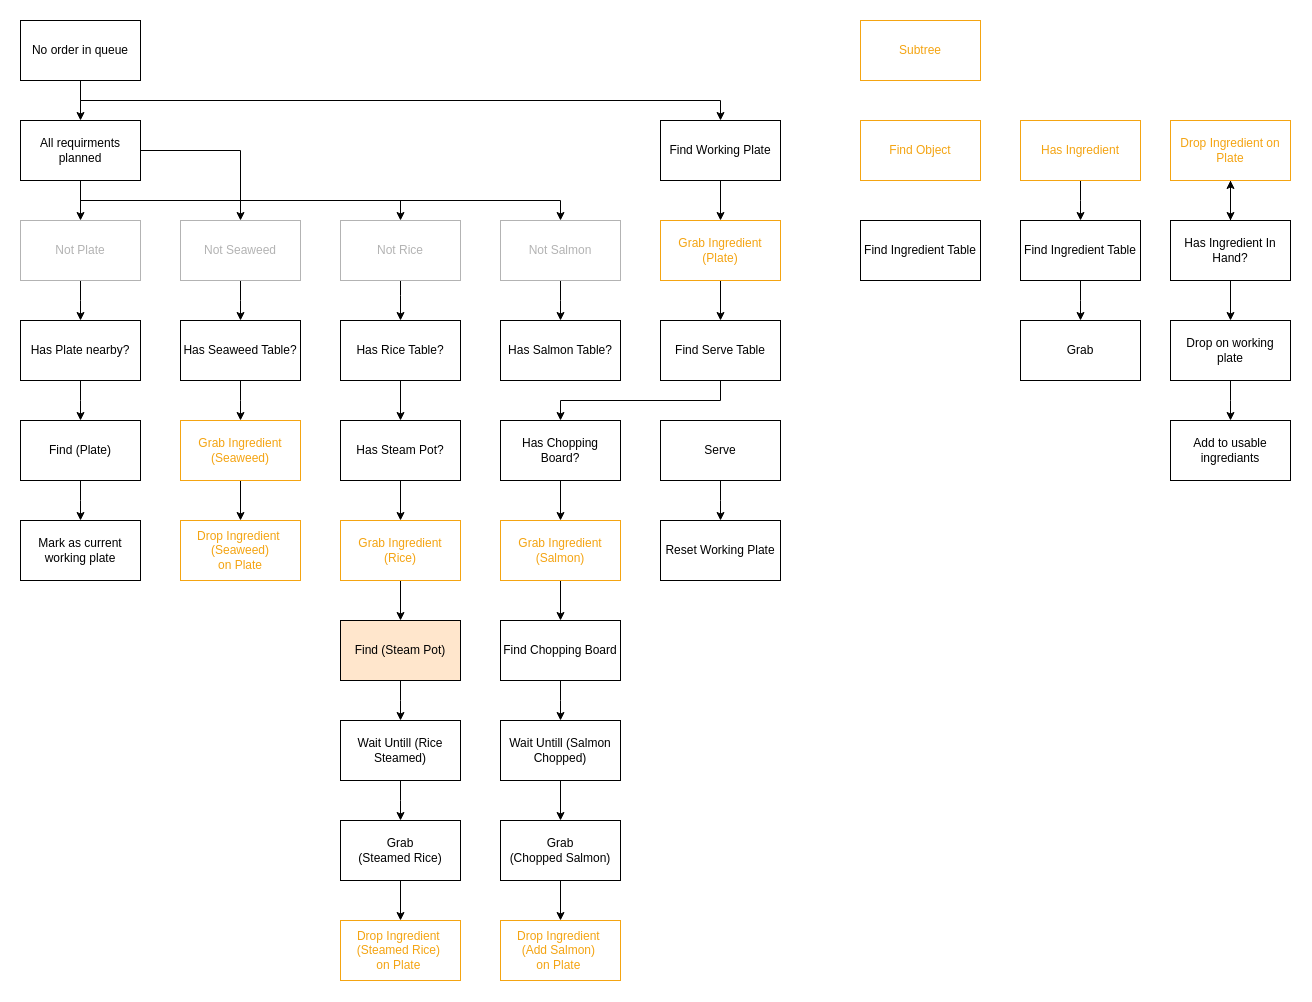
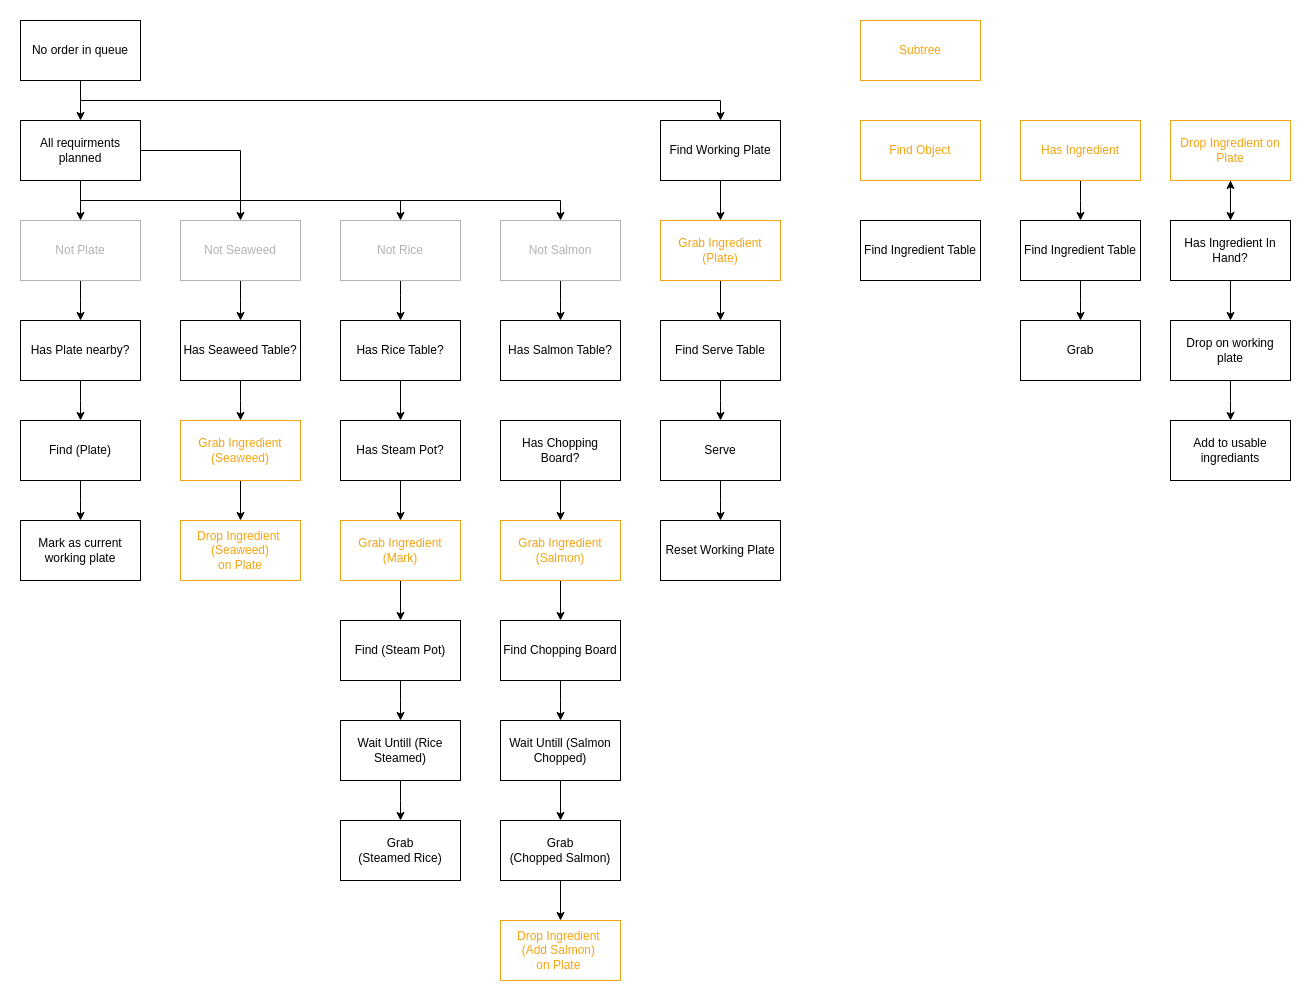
edge "Find Serve Table" -> "Has Chopping Board?": now "Find Serve Table" -> "Serve"
node "Grab Ingredient (Rice)": label "Grab Ingredient (Rice)" -> "Grab Ingredient (Mark)"
node "Find (Steam Pot)": fillcolor #ffe6cc -> #ffffff
edge "Grab (Steamed Rice)" -> "Drop Ingredient (Steamed Rice) on Plate": removed
node "Drop Ingredient (Steamed Rice) on Plate": removed
